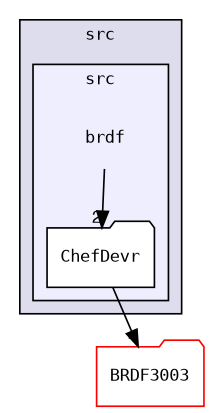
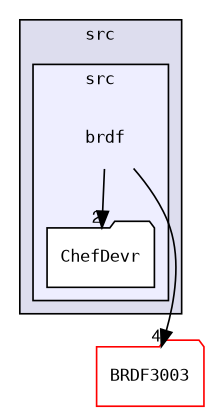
edge "ChefDevr" -> "BRDF3003": now "brdf" -> "BRDF3003"
